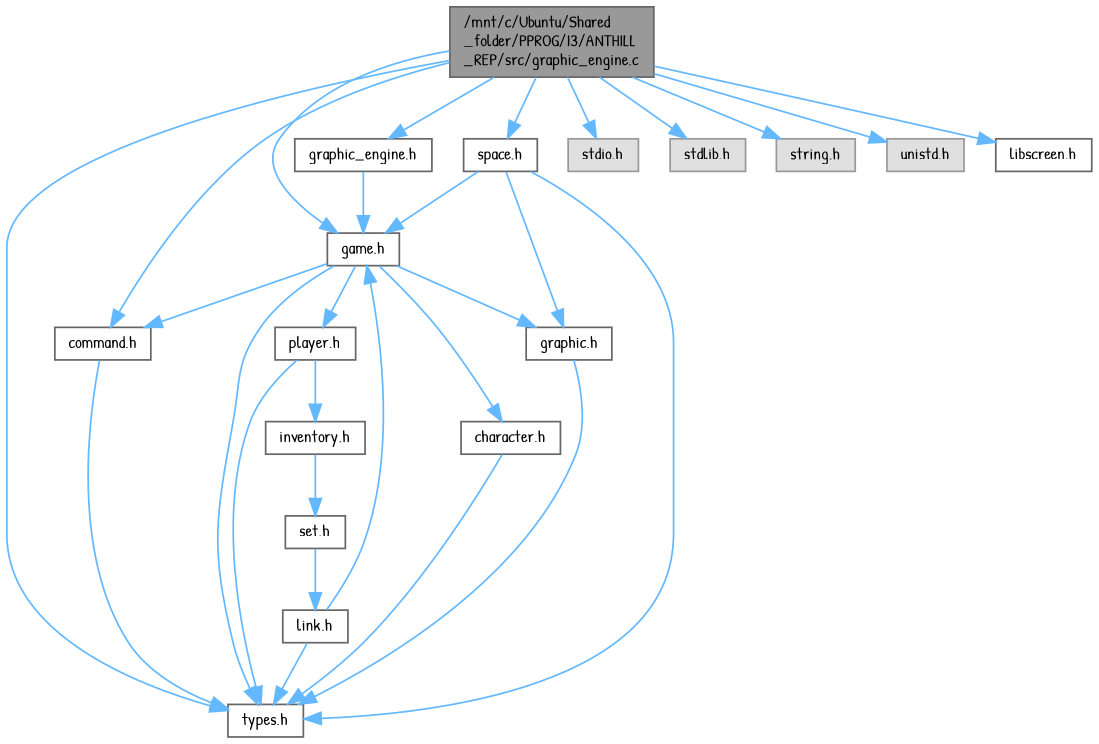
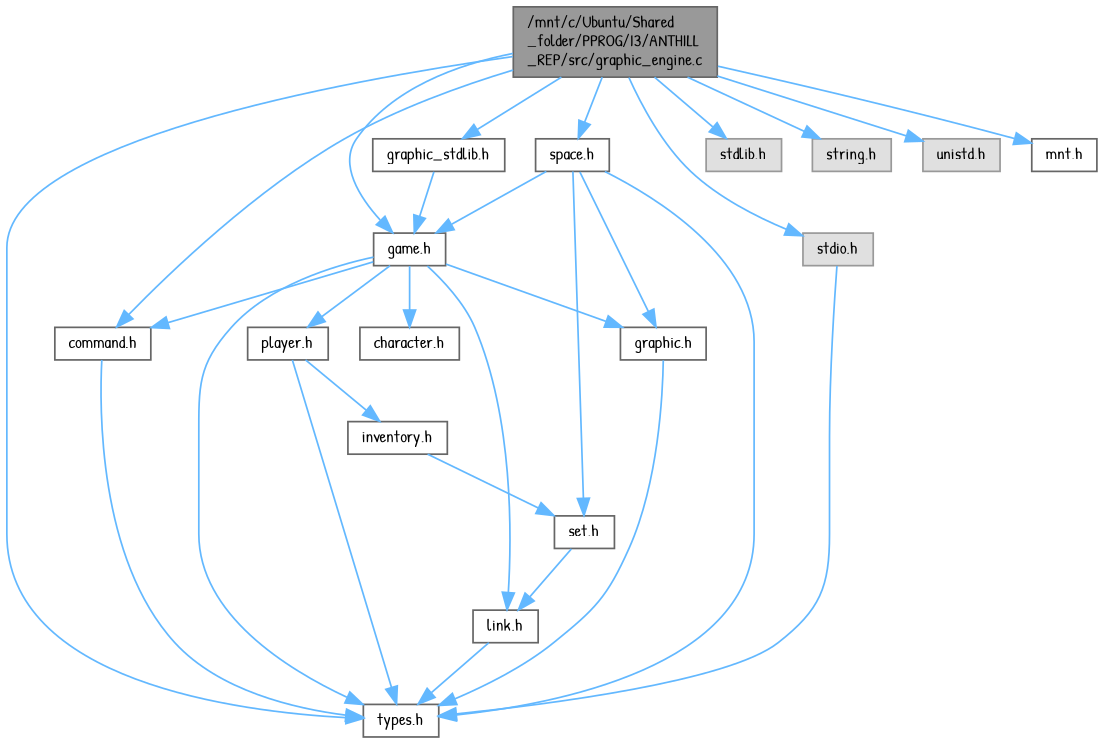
node "graphic_engine.h": label "graphic_engine.h" -> "graphic_stdlib.h"
node "libscreen.h": label "libscreen.h" -> "mnt.h"
edge "space.h" -> "set.h": added
edge "link.h" -> "game.h": reversed
edge "character.h" -> "types.h": now "stdio.h" -> "types.h"
